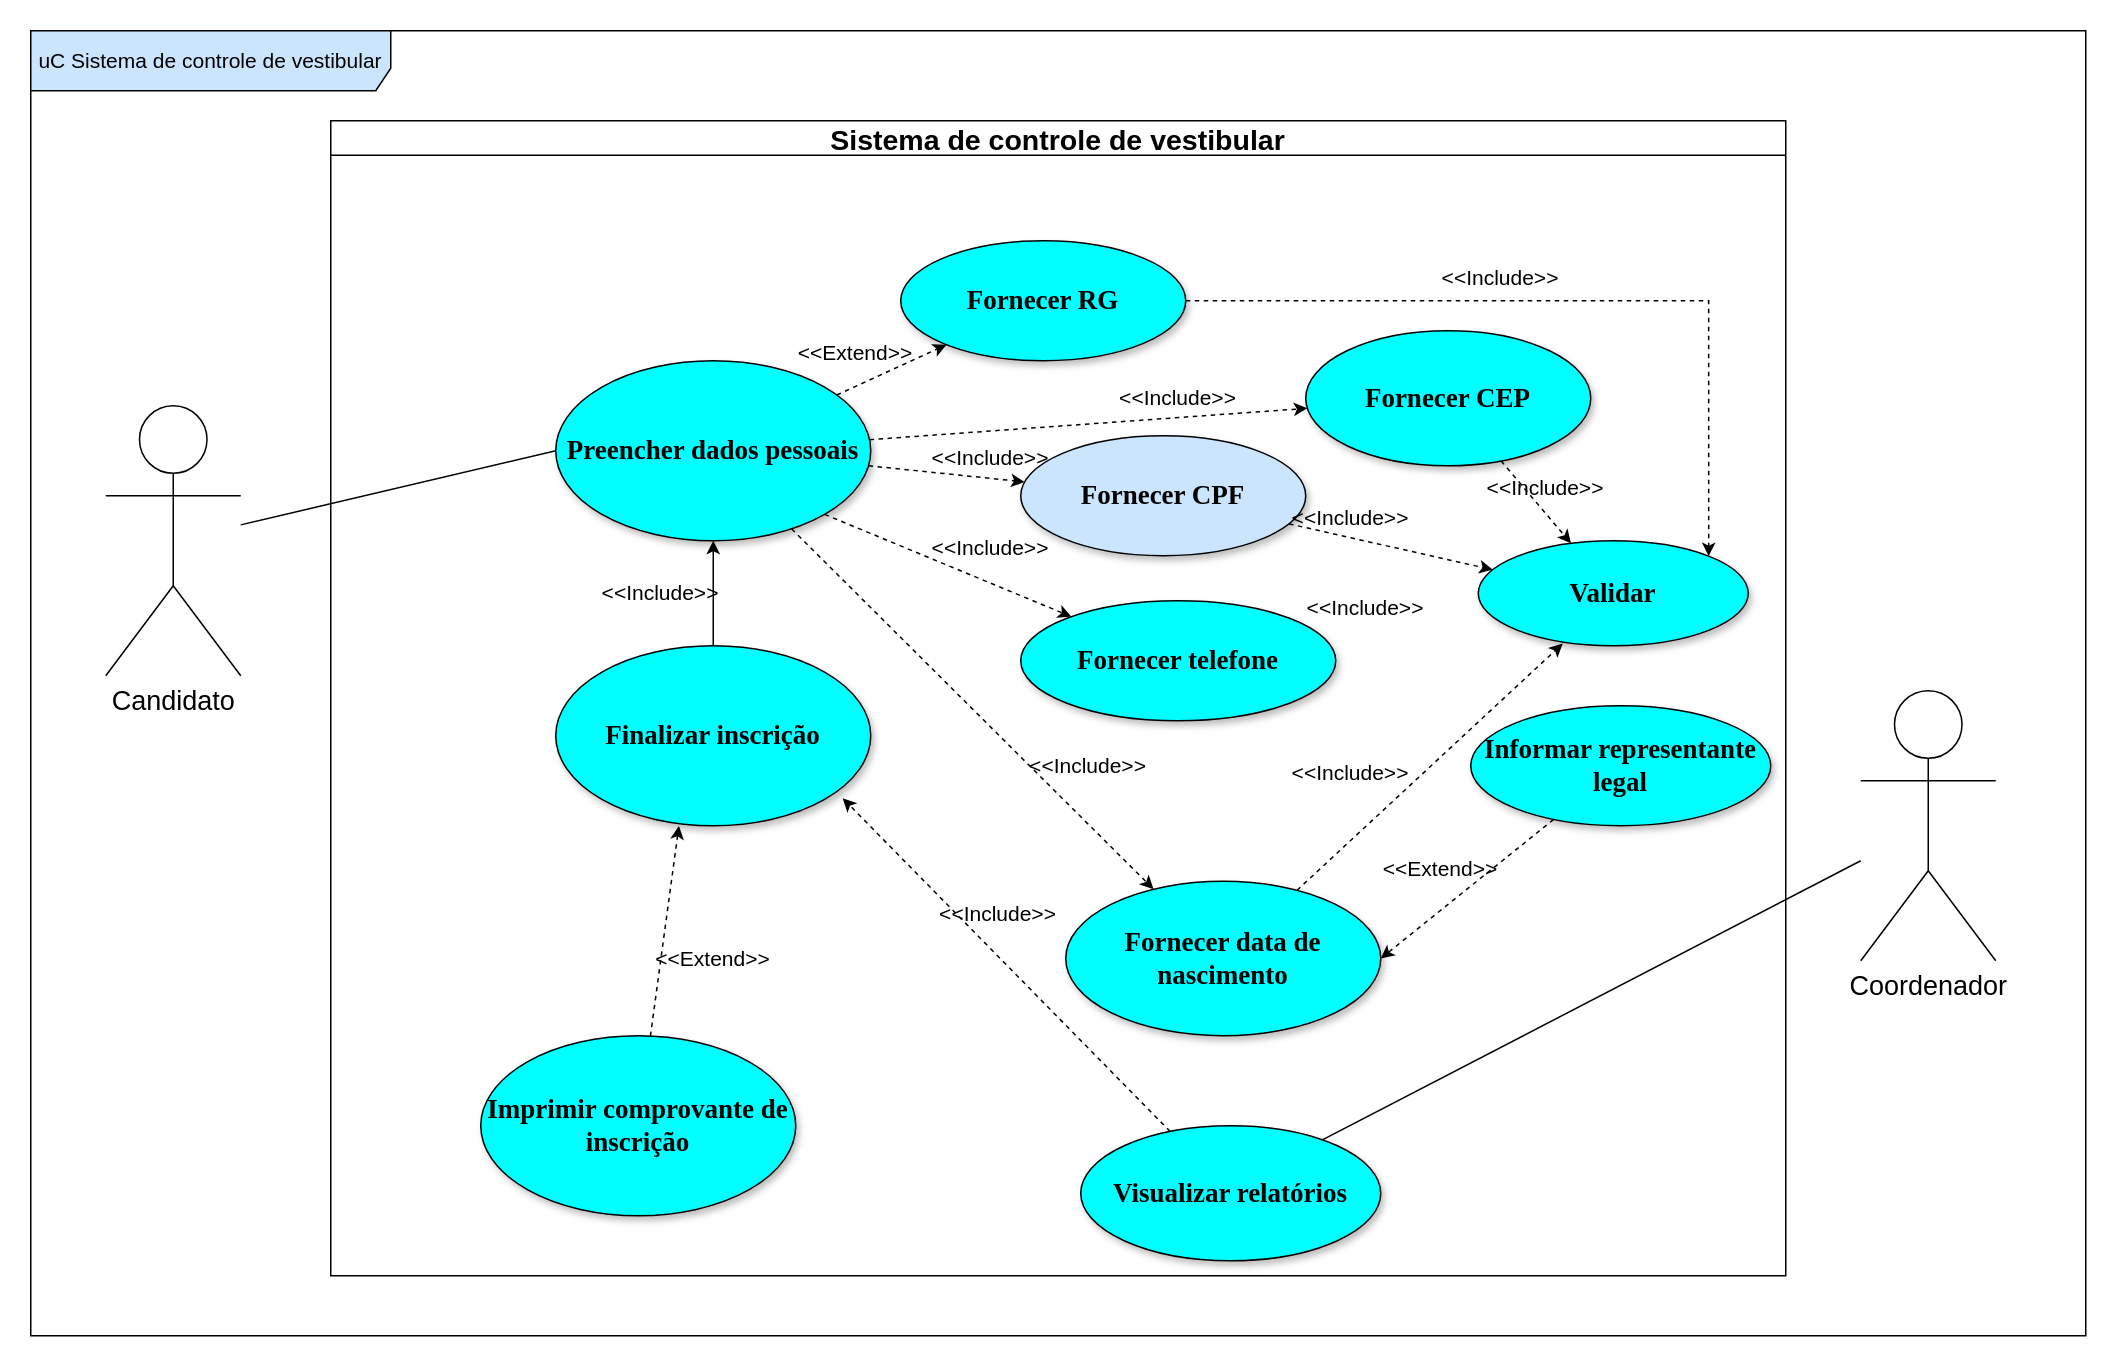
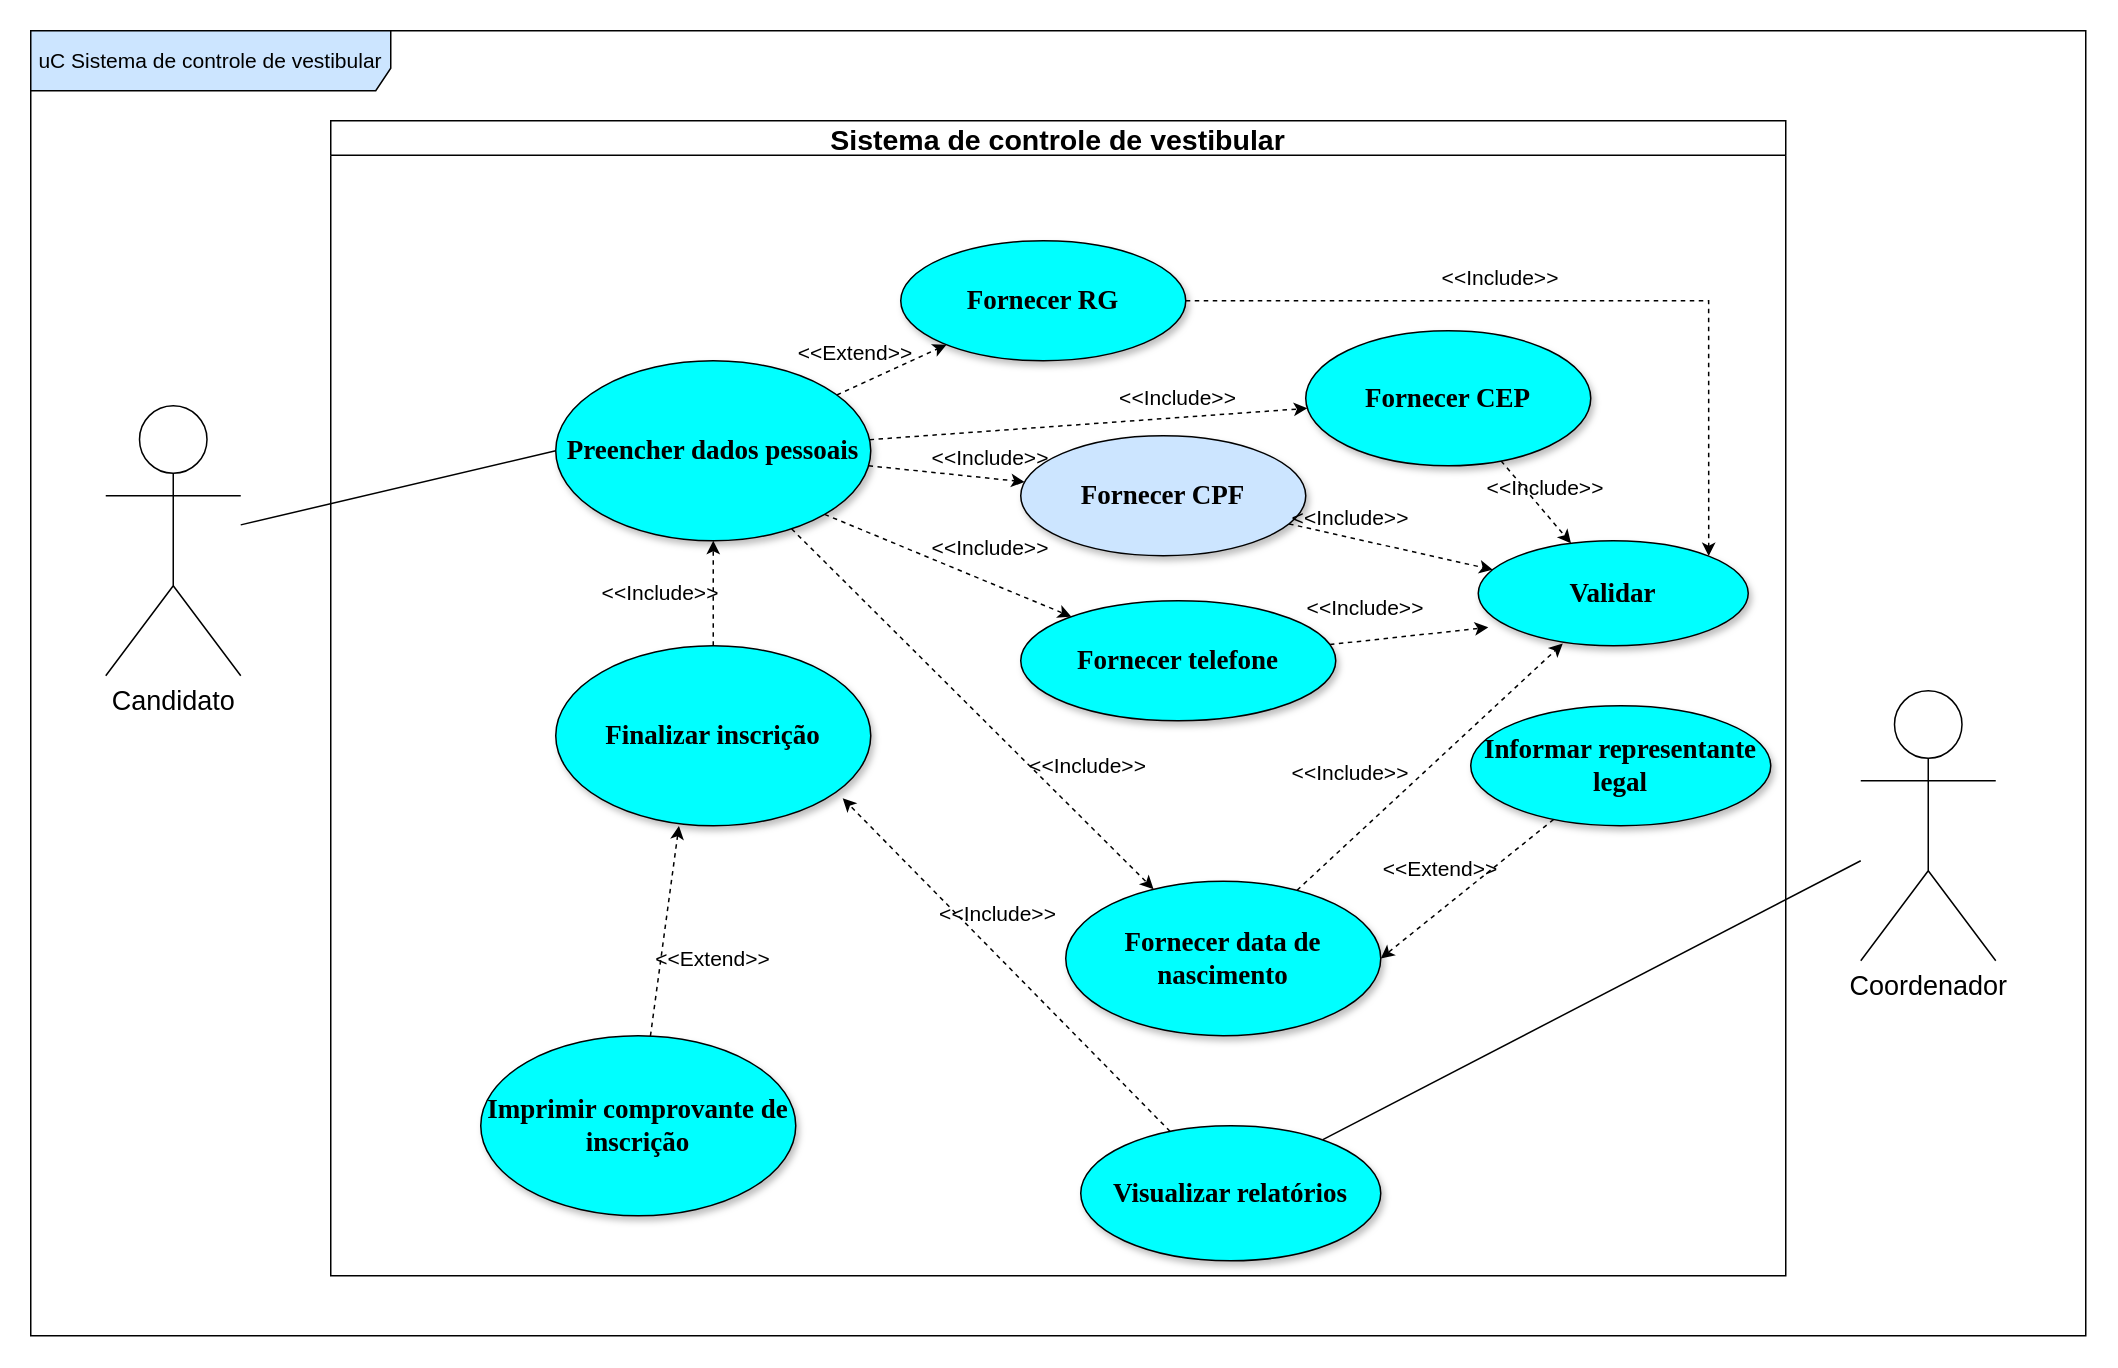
edge "Finalizar inscrição" -> "Preencher dados pessoais": style solid -> dashed
edge "Fornecer telefone" -> "Validar": added
